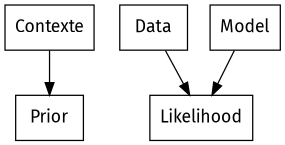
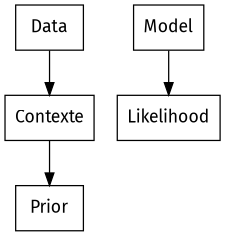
edge "Data" -> "Likelihood": now "Data" -> "Contexte"
